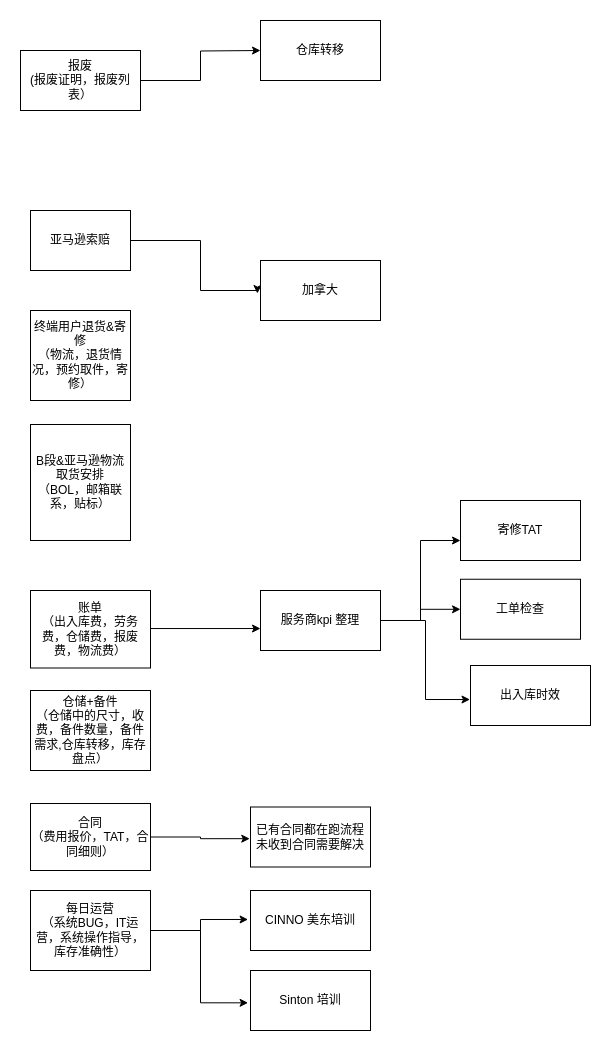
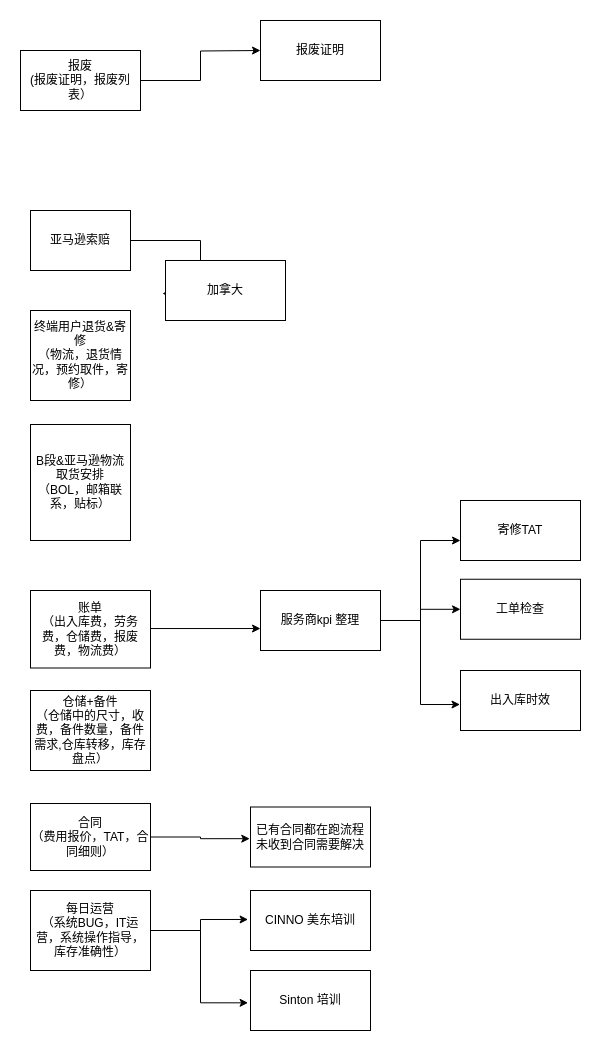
node "仓库转移": label "仓库转移" -> "报废证明"
node "加拿大": moved (321, 291) -> (226, 291)
node "出入库时效": moved (531, 696) -> (521, 701)
